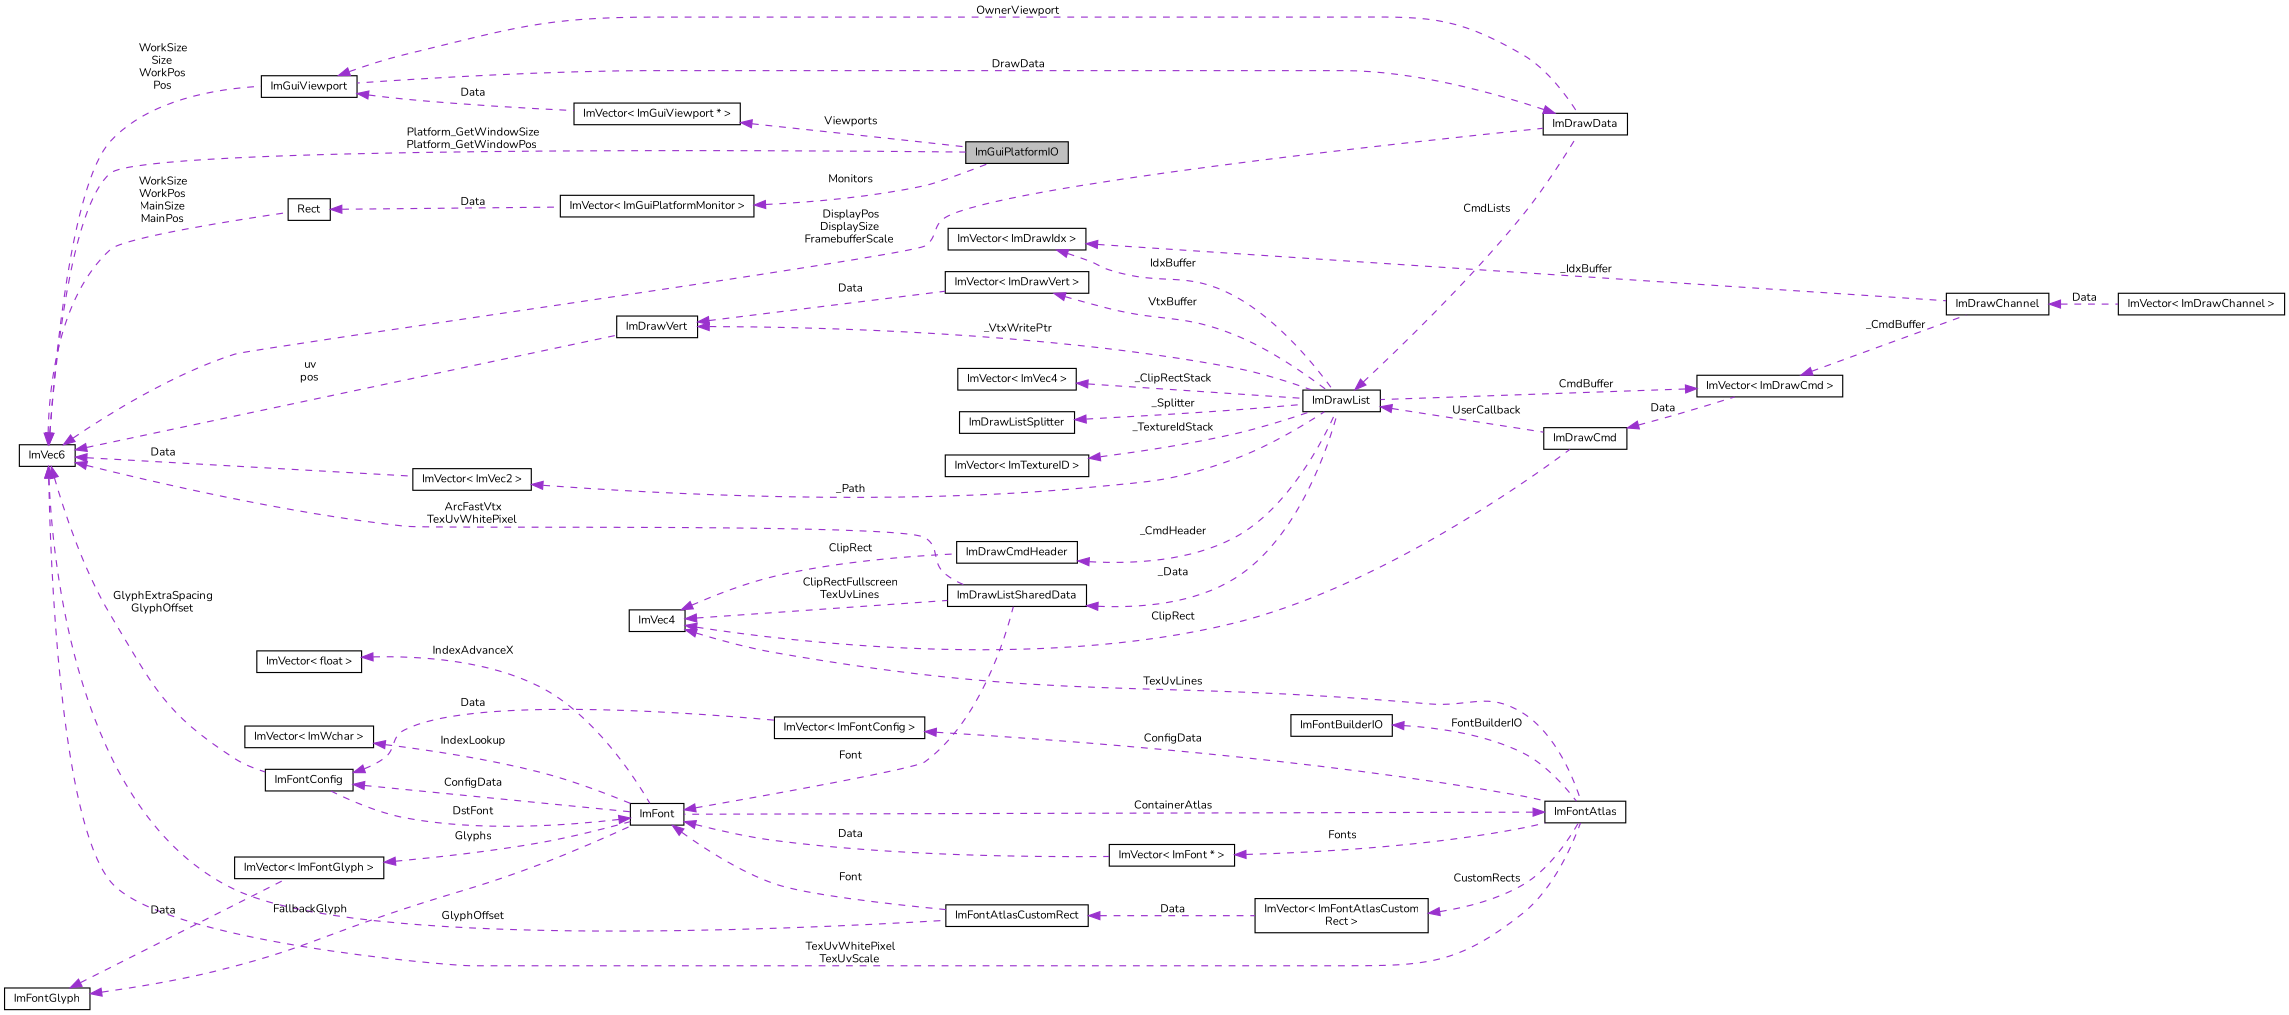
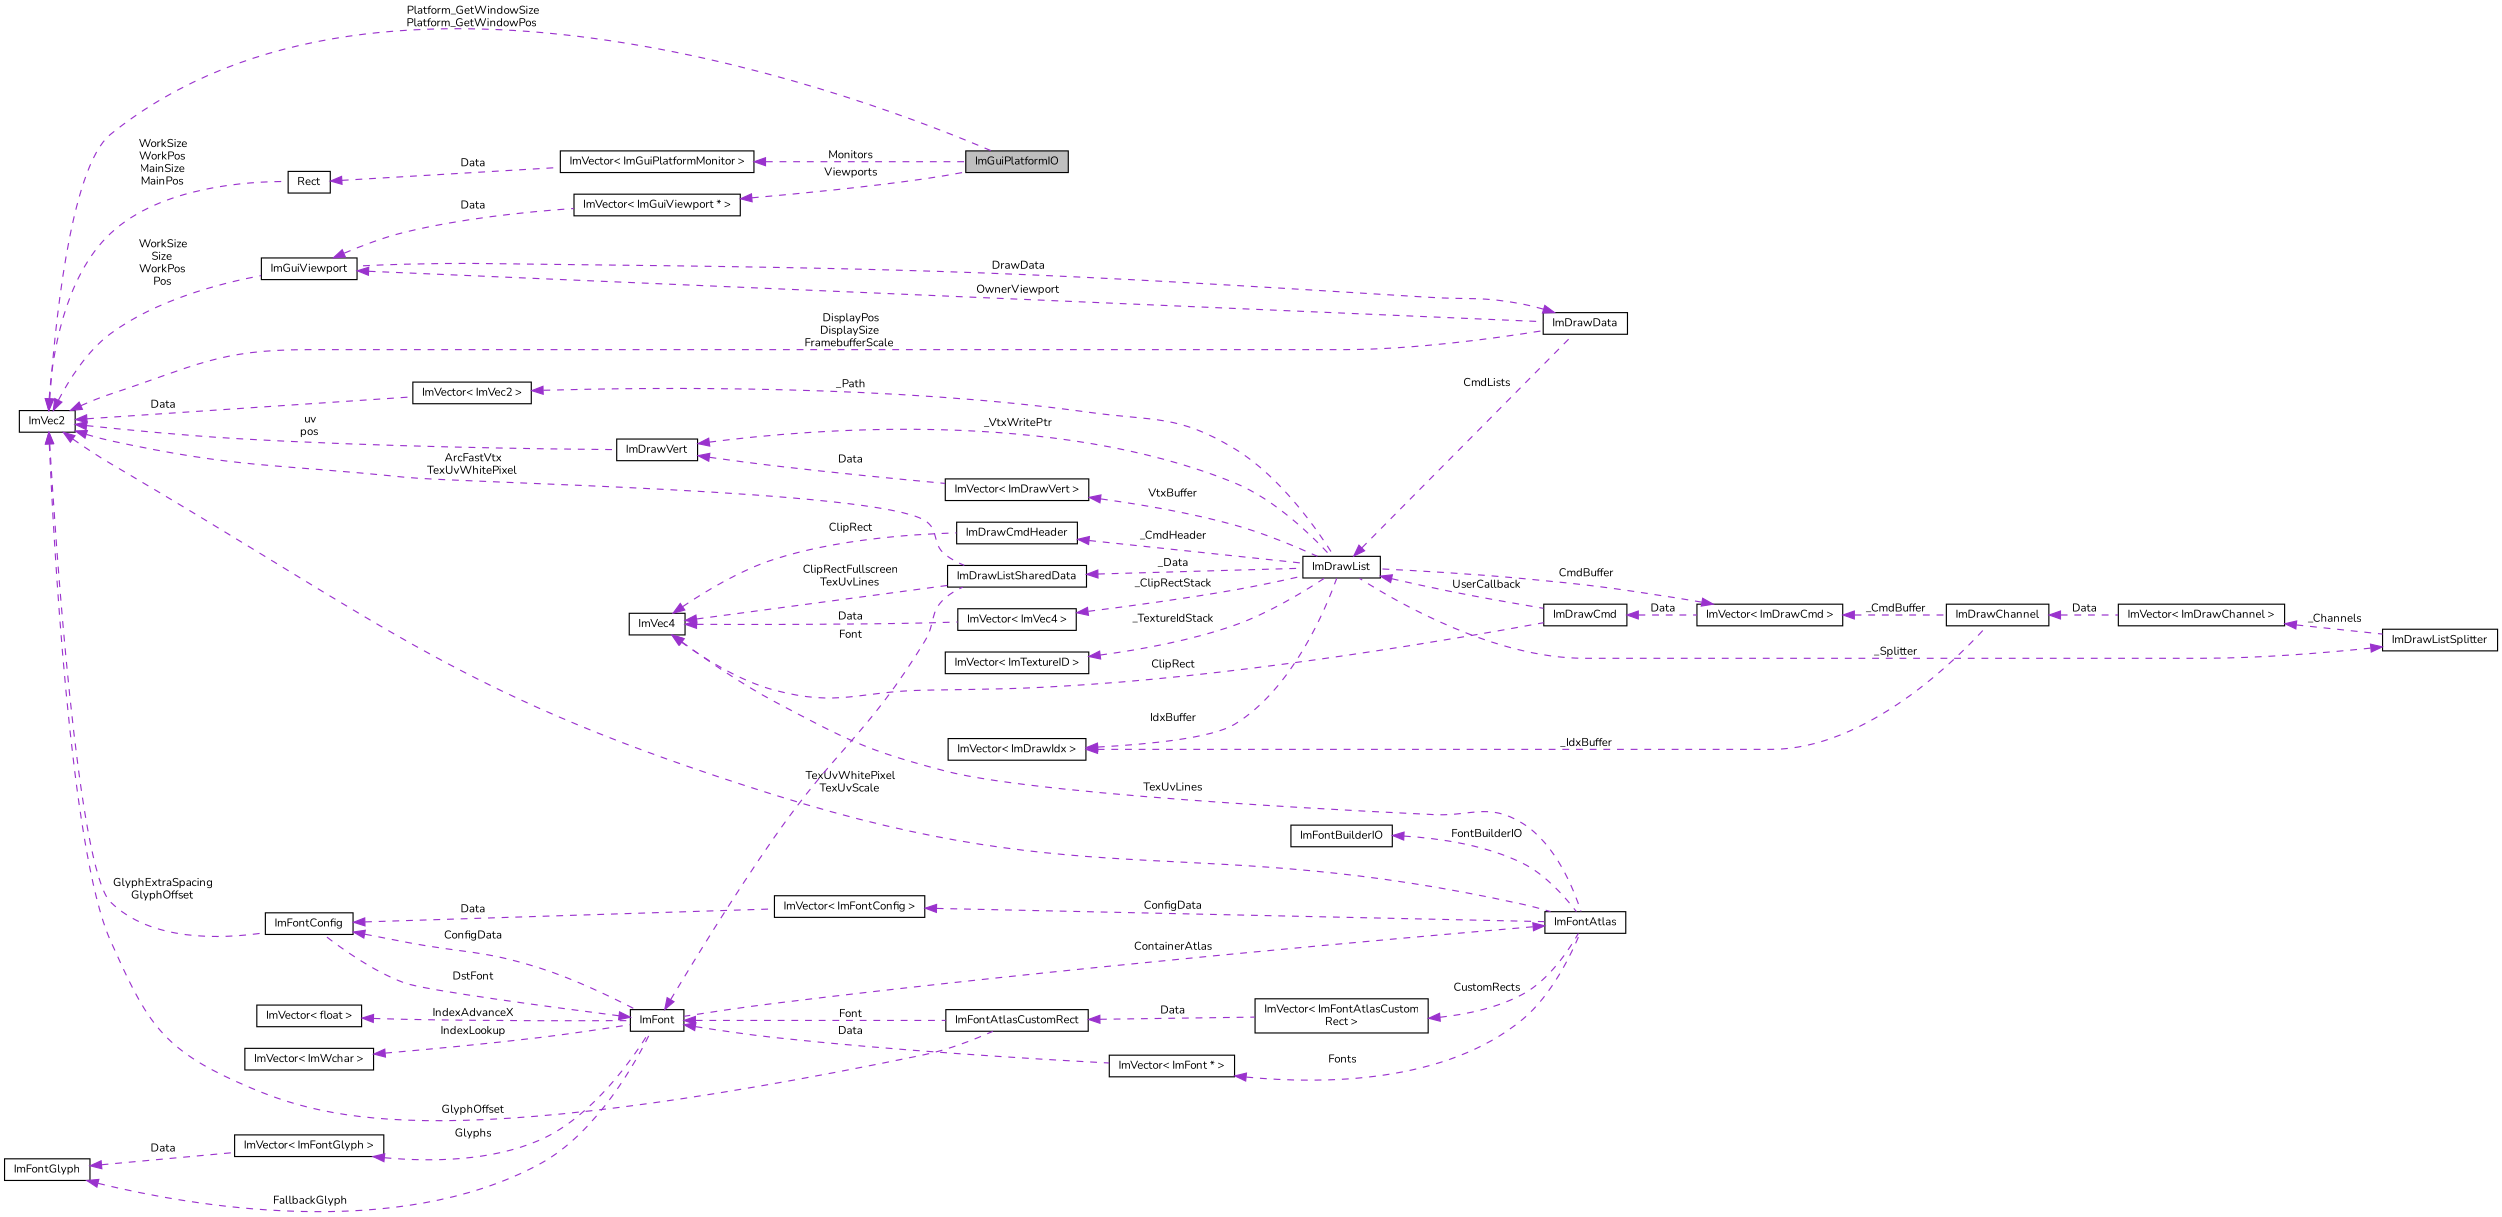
node "ImVec6": label "ImVec6" -> "ImVec2"
edge "ImVector< ImVec4 >" -> "ImVec4": added, label "Data"
edge "ImDrawListSplitter" -> "ImVector< ImDrawChannel >": added, label "_Channels"
